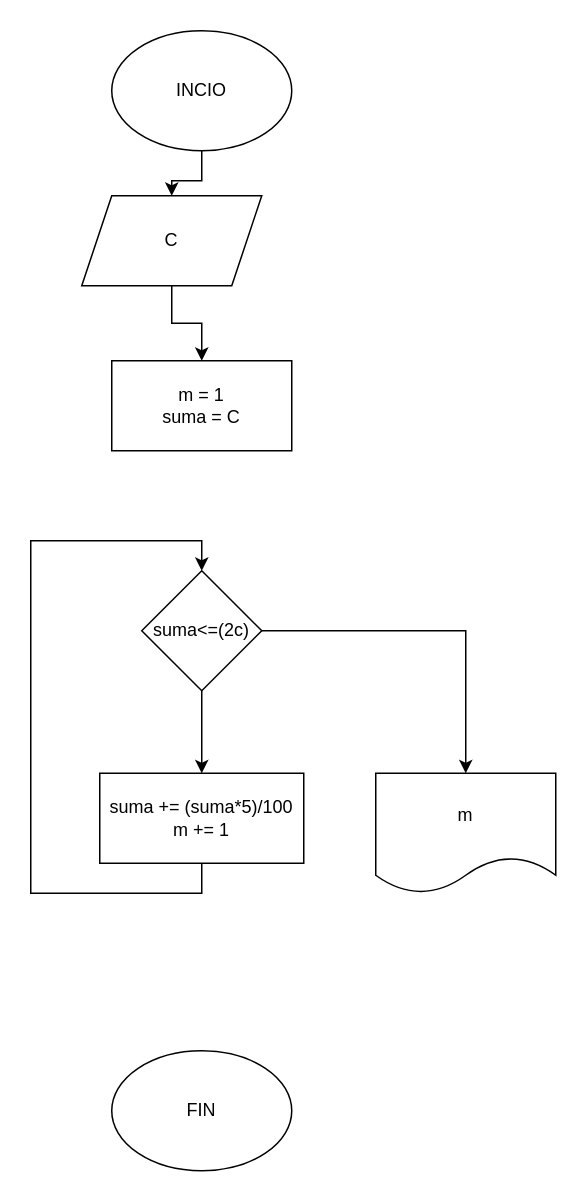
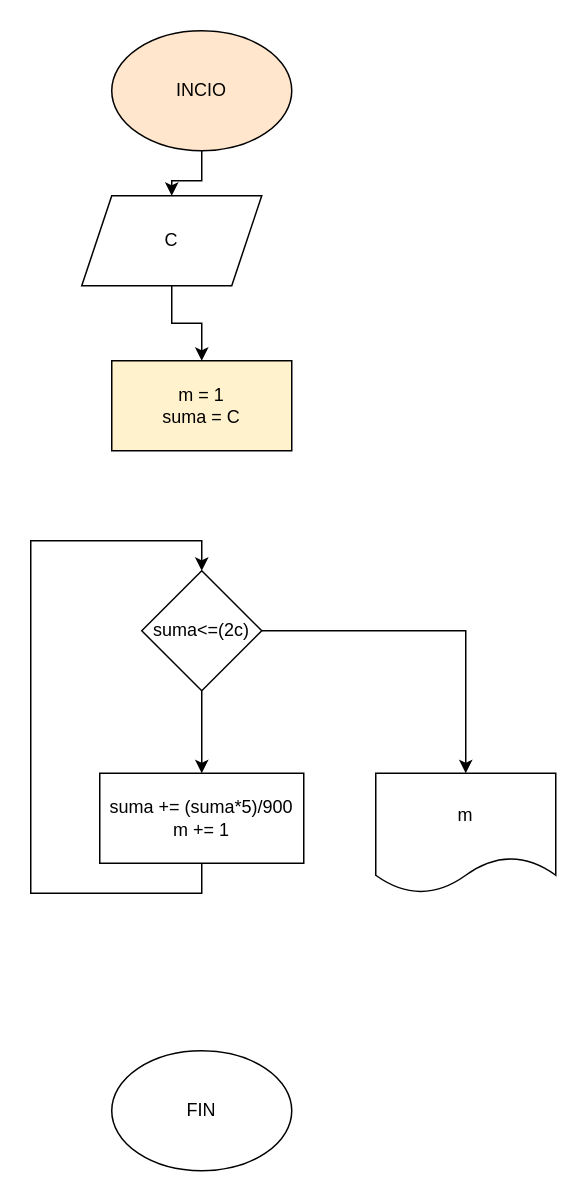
node "INCIO": fillcolor #ffffff -> #ffe6cc
node "m = 1 suma = C": fillcolor #ffffff -> #fff2cc
node "suma += (suma*5)/100 m += 1": label "suma += (suma*5)/100 m += 1" -> "suma += (suma*5)/900 m += 1"
